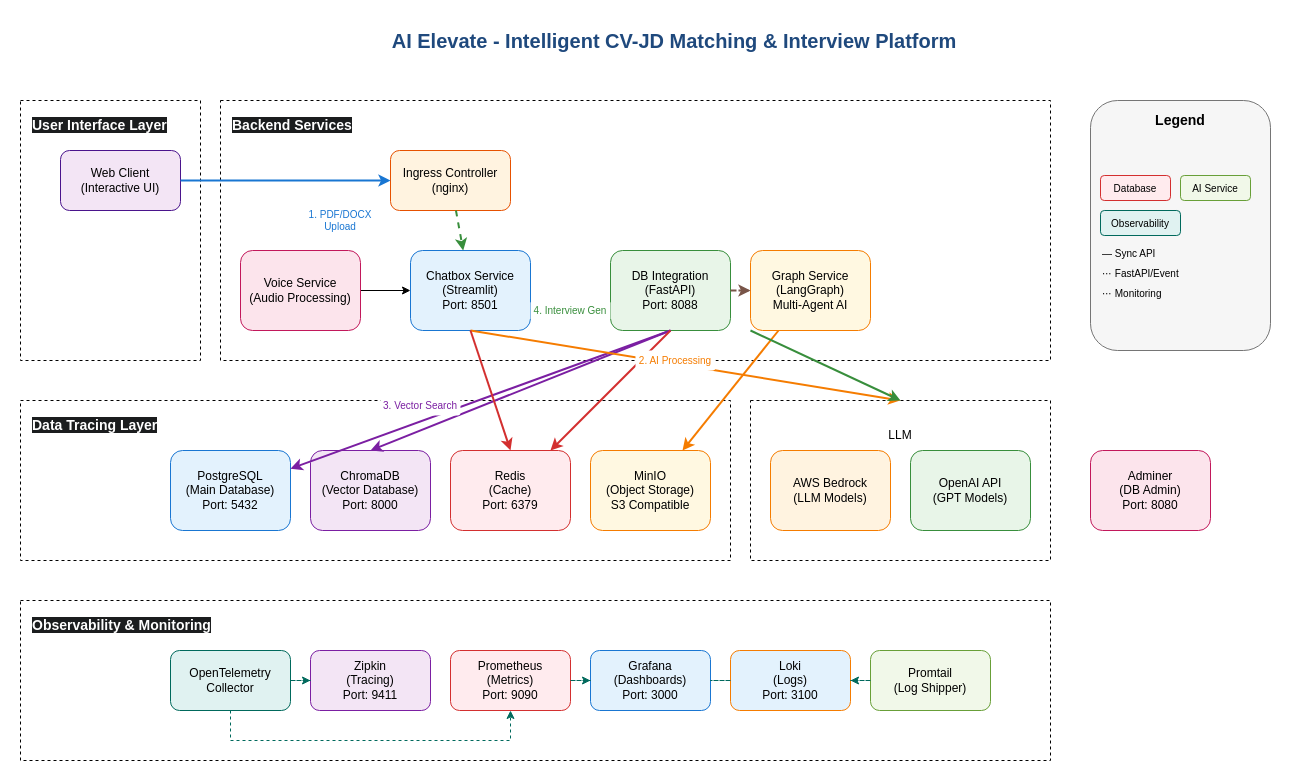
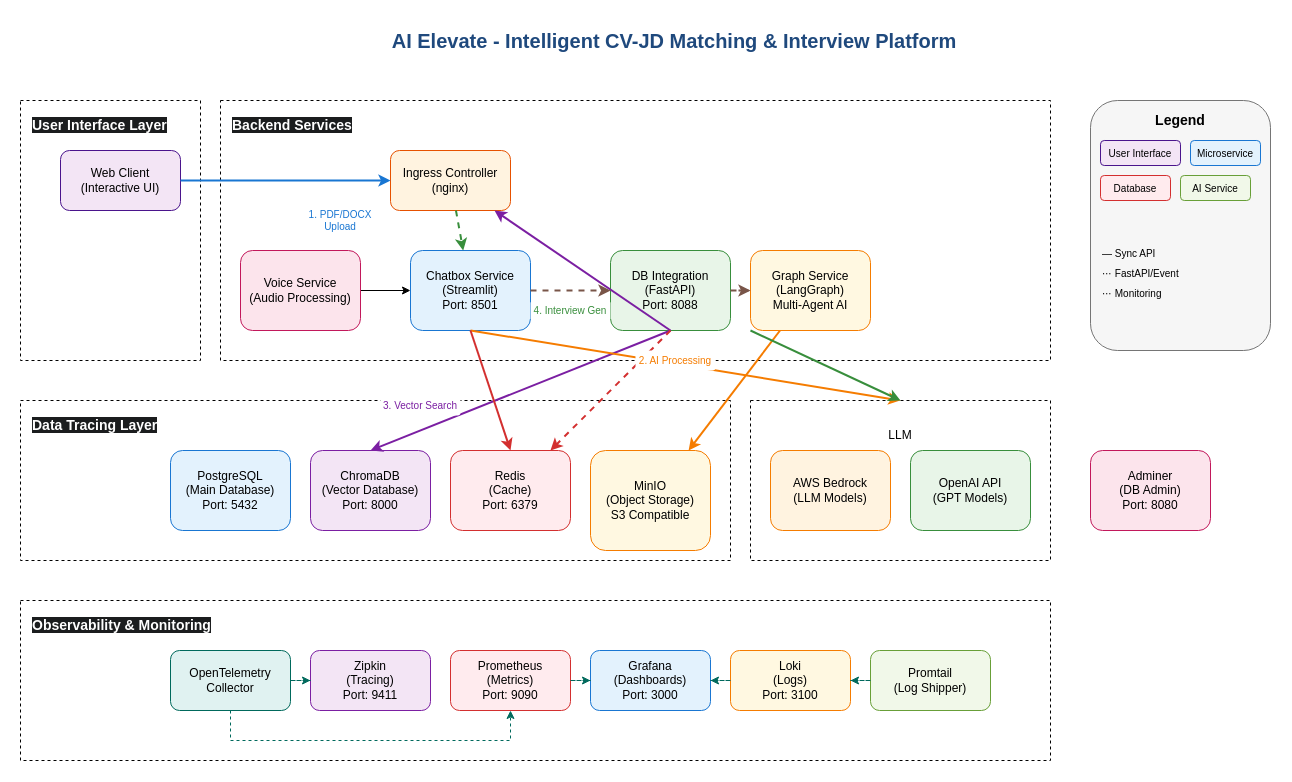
node "User Interface": added
node "Microservice": added
node "Observability": removed
edge "Chatbox Service (Streamlit) Port: 8501" -> "DB Integration (FastAPI) Port: 8088": added
edge "DB Integration (FastAPI) Port: 8088" -> "PostgreSQL (Main Database) Port: 5432": now "DB Integration (FastAPI) Port: 8088" -> "Ingress Controller (nginx)"
edge "DB Integration (FastAPI) Port: 8088" -> "Redis (Cache) Port: 6379": style solid -> dashed
node "MinIO (Object Storage) S3 Compatible": size 120x80 -> 120x100
edge "Grafana (Dashboards) Port: 3000" -- "Loki (Logs) Port: 3100": arrowhead none -> classic
node "Loki (Logs) Port: 3100": fillcolor #e3f2fd -> #fff8e1
